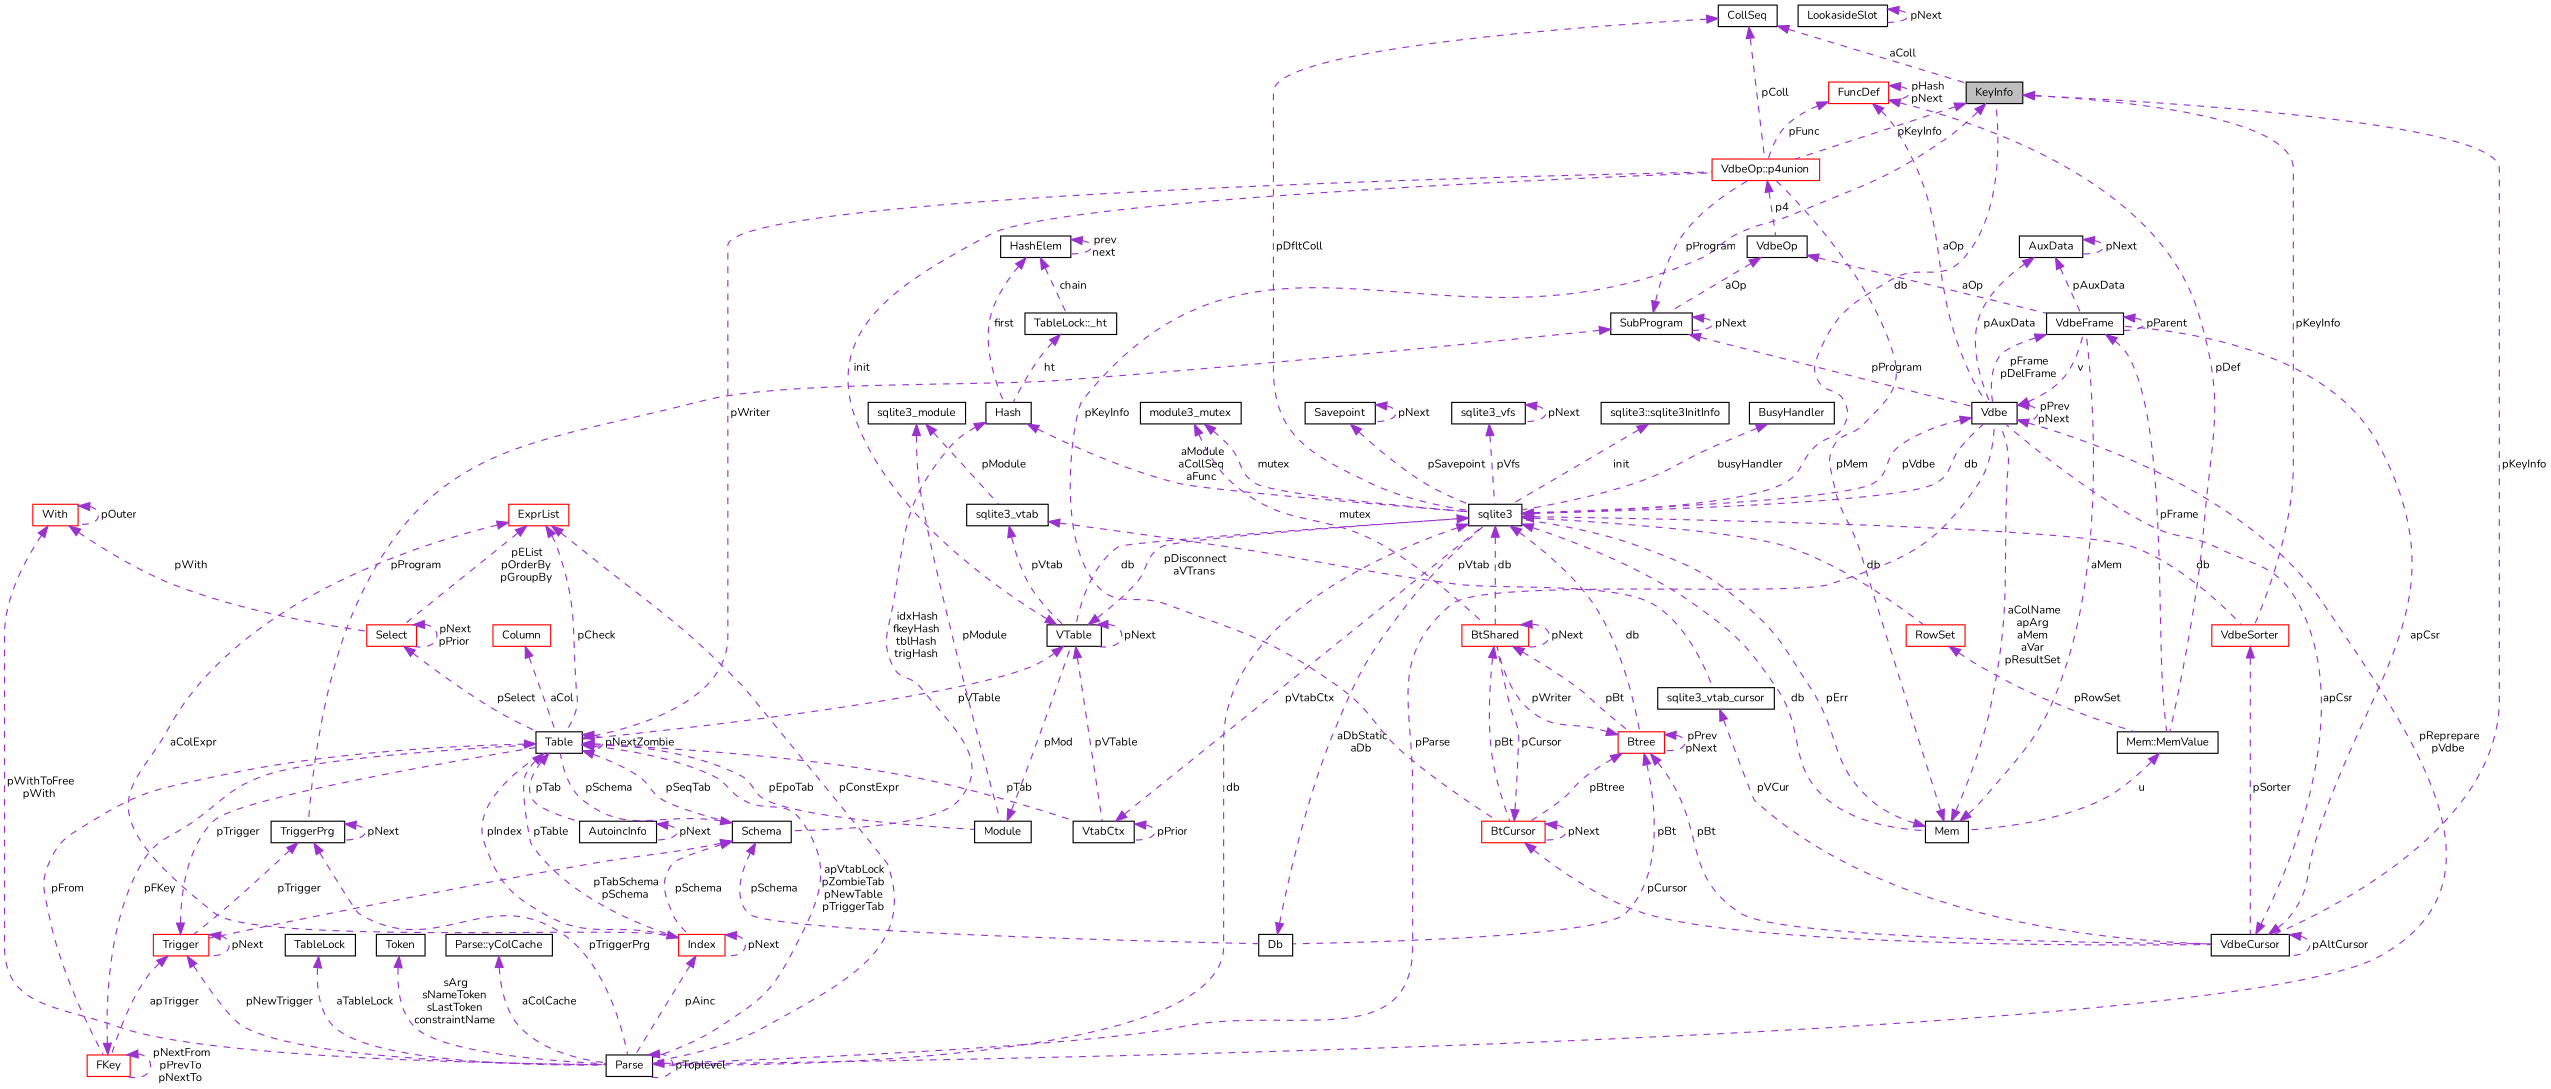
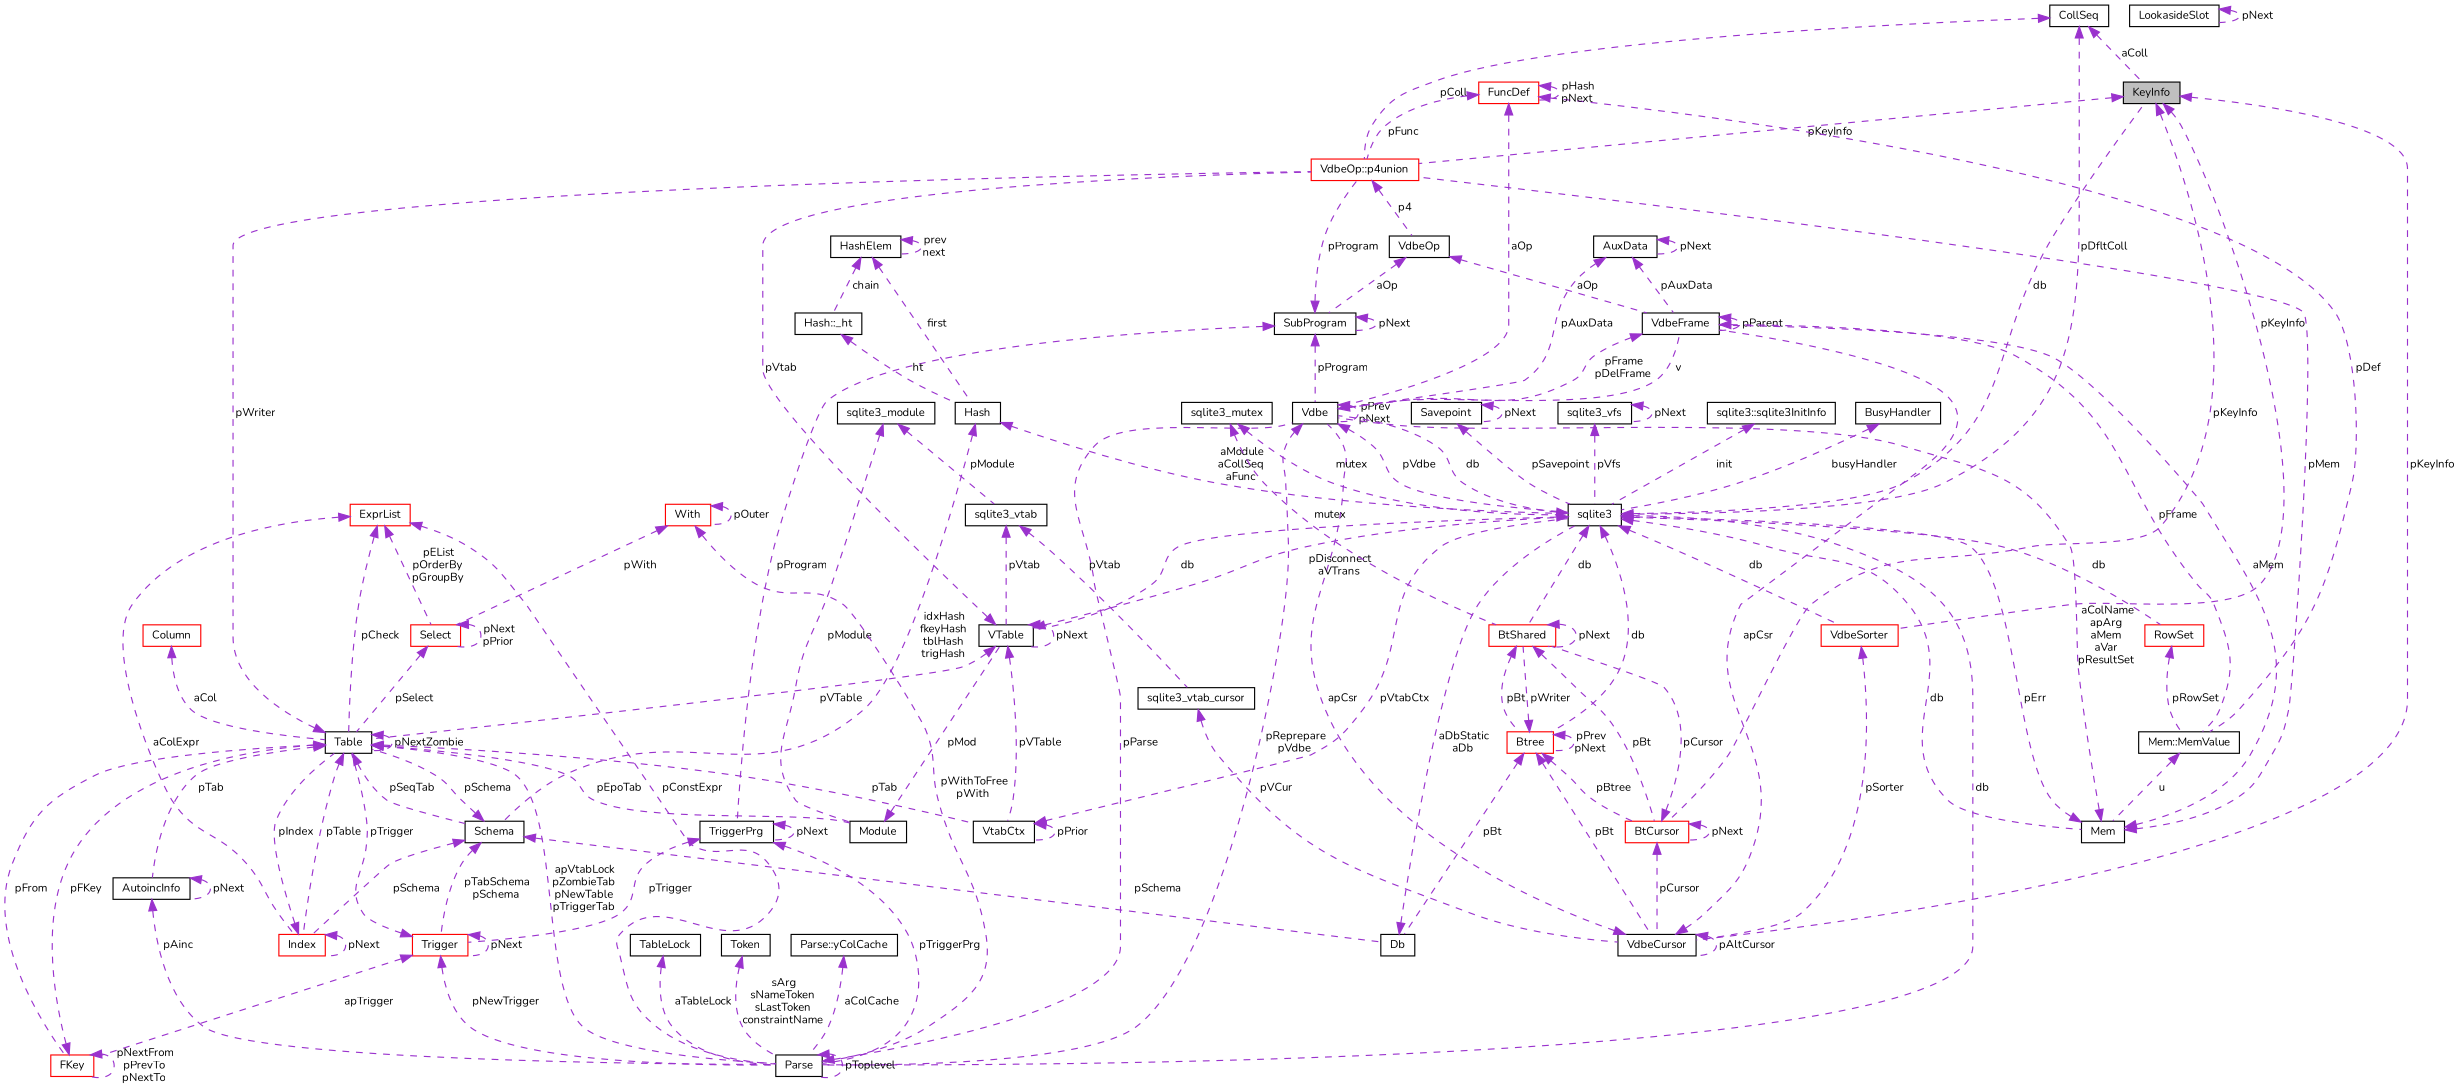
node "TableLock::_ht": label "TableLock::_ht" -> "Hash::_ht"
edge "VdbeOp::p4union" -> "VTable": label " init" -> " pVtab"
node "module3_mutex": label "module3_mutex" -> "sqlite3_mutex"
edge "Parse" -> "Index": now "Parse" -> "AutoincInfo"
